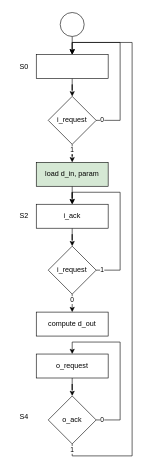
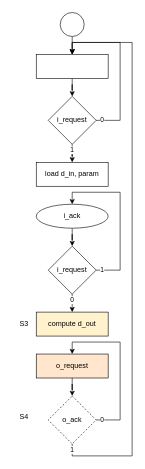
node "S0": removed
node "load d_in, param": fillcolor #d5e8d4 -> #ffffff
edge "load d_in, param" -> "i_ack": removed
node "S2": removed
node "i_ack": shape rectangle -> ellipse
node "S3": added
node "compute d_out": fillcolor #ffffff -> #fff2cc
node "o_request": fillcolor #ffffff -> #ffe6cc
node "o_ack": style solid -> dashed
